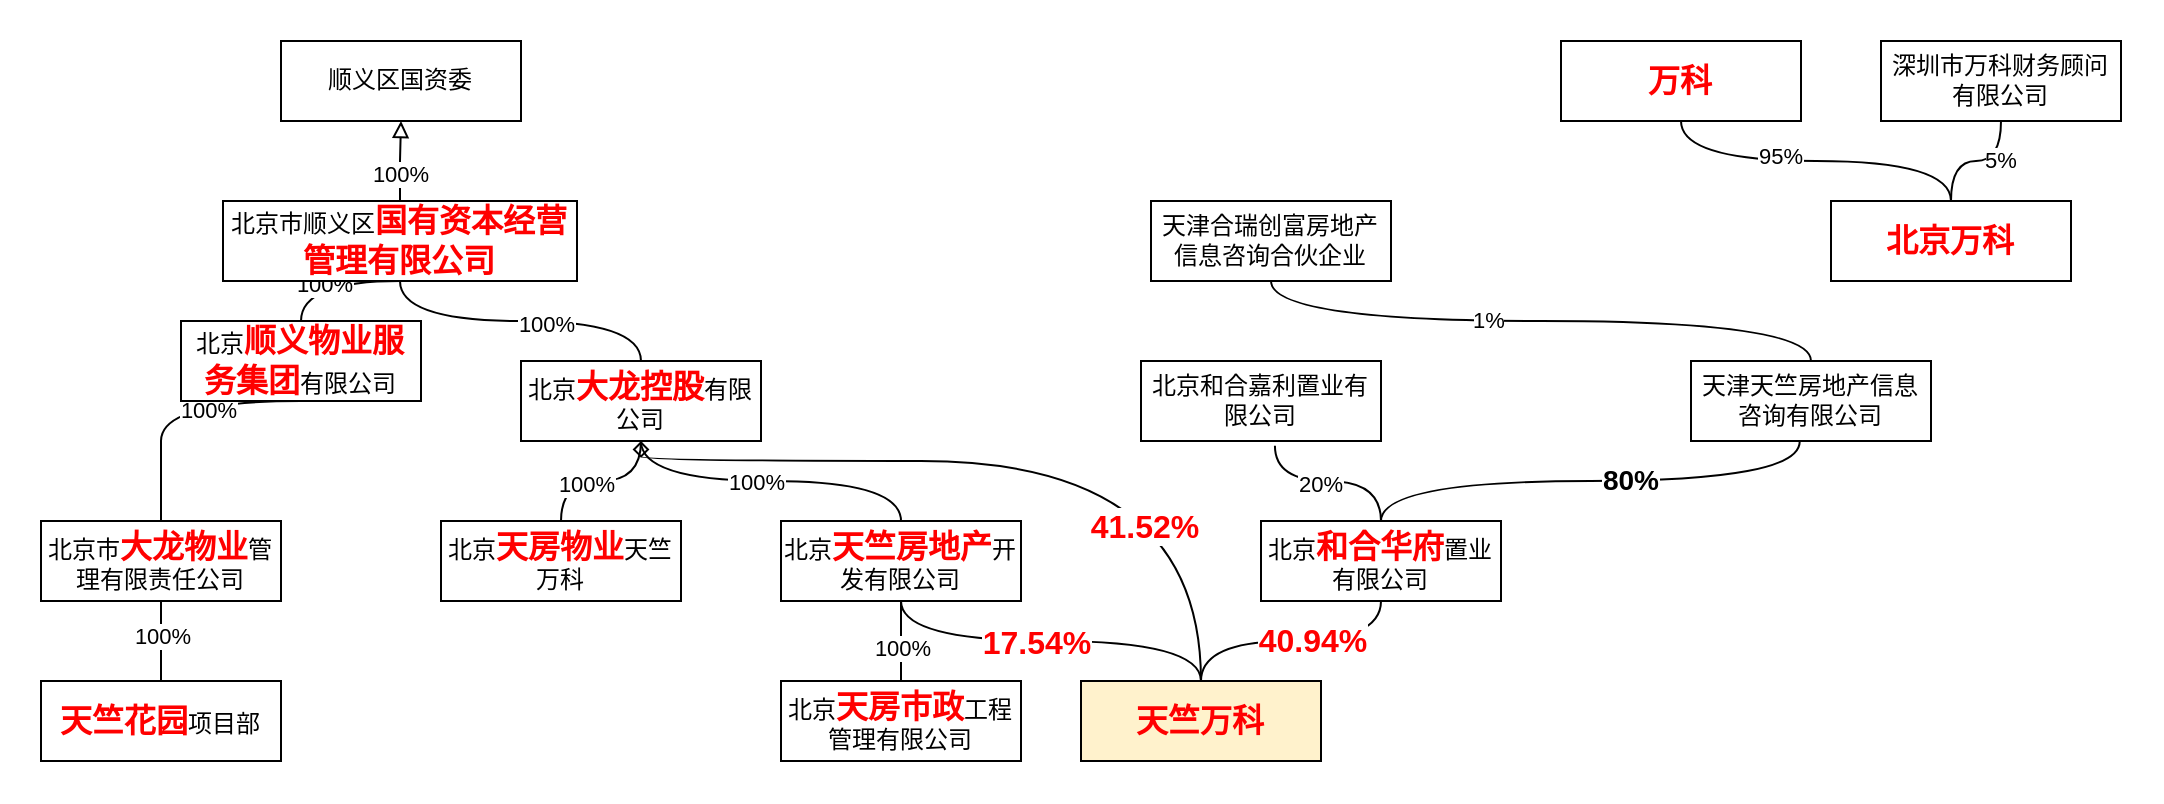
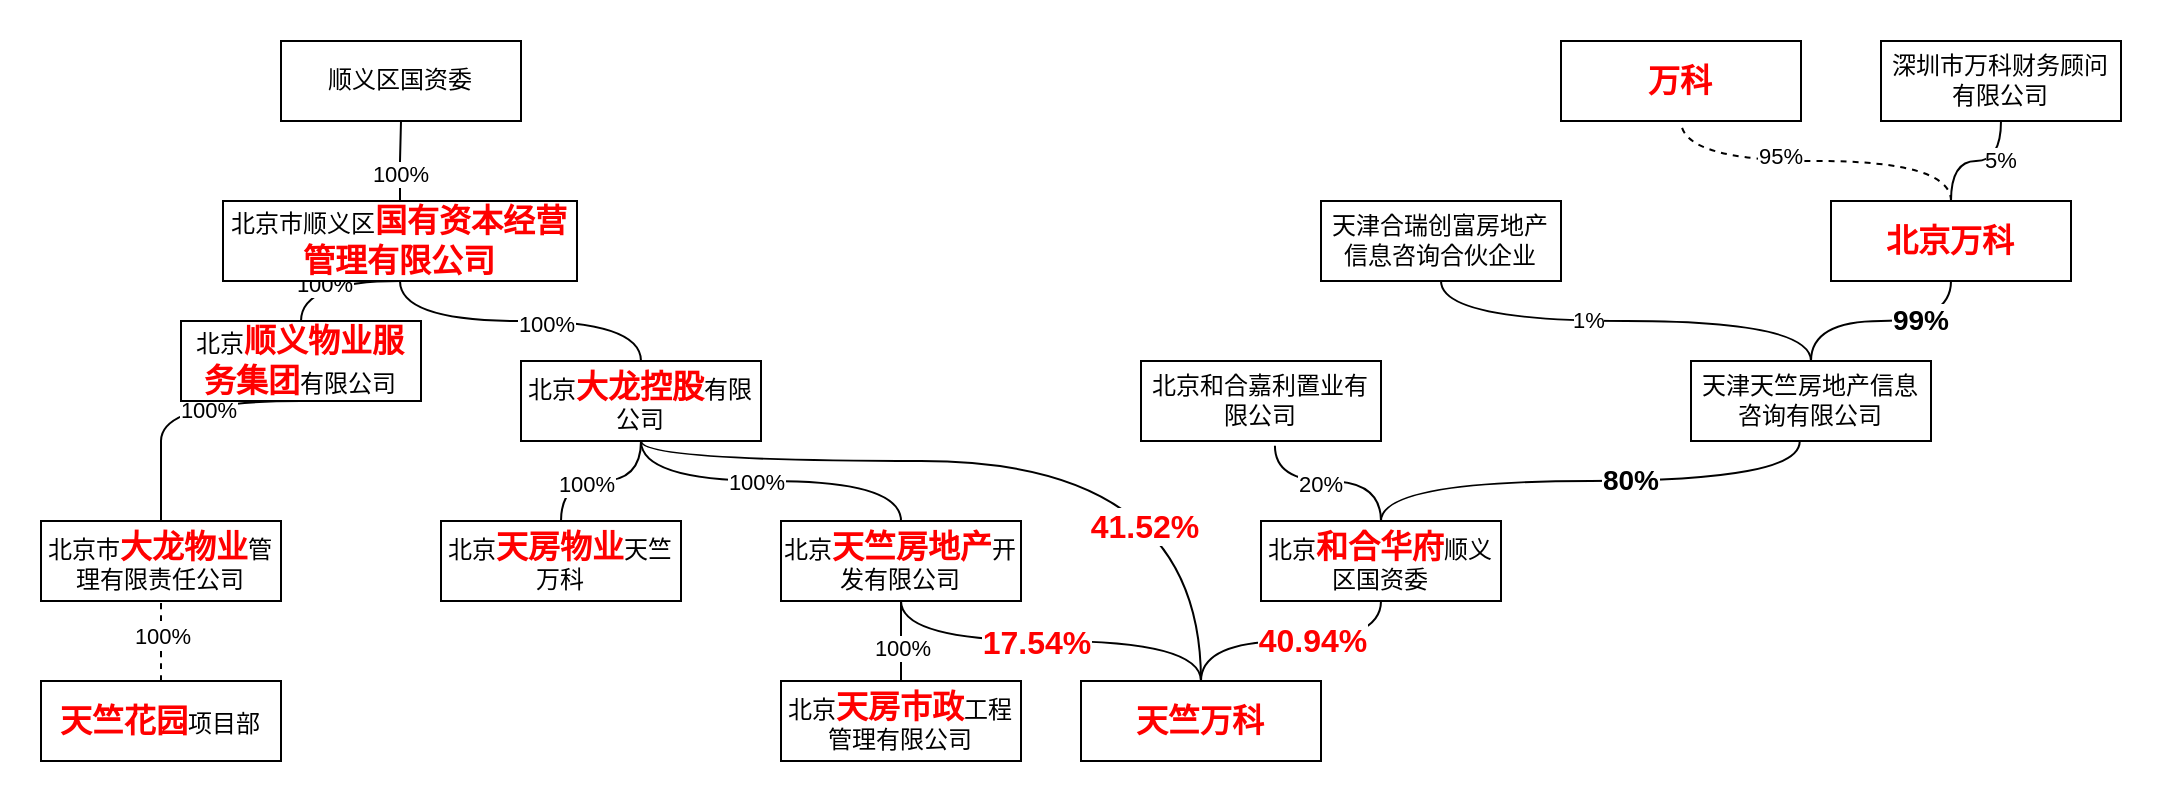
edge "北京市顺义区国有资本经营管理有限公司" -> "顺义区国资委": arrowhead block -> none
edge "万科" -- "北京万科": style solid -> dashed
node "天津合瑞创富房地产信息咨询合伙企业": moved (1271, 241) -> (1441, 241)
edge "北京万科" -- "天津天竺房地产信息咨询有限公司": added, label "99%"
edge "天竺万科" -> "北京大龙控股有限公司": arrowhead diamond -> none
node "北京和合华府置业有限公司": label "北京和合华府置业有限公司" -> "北京和合华府顺义区国资委"
edge "北京市大龙物业管理有限责任公司" -- "天竺花园项目部": style solid -> dashed
node "天竺万科": fillcolor #fff2cc -> #ffffff
